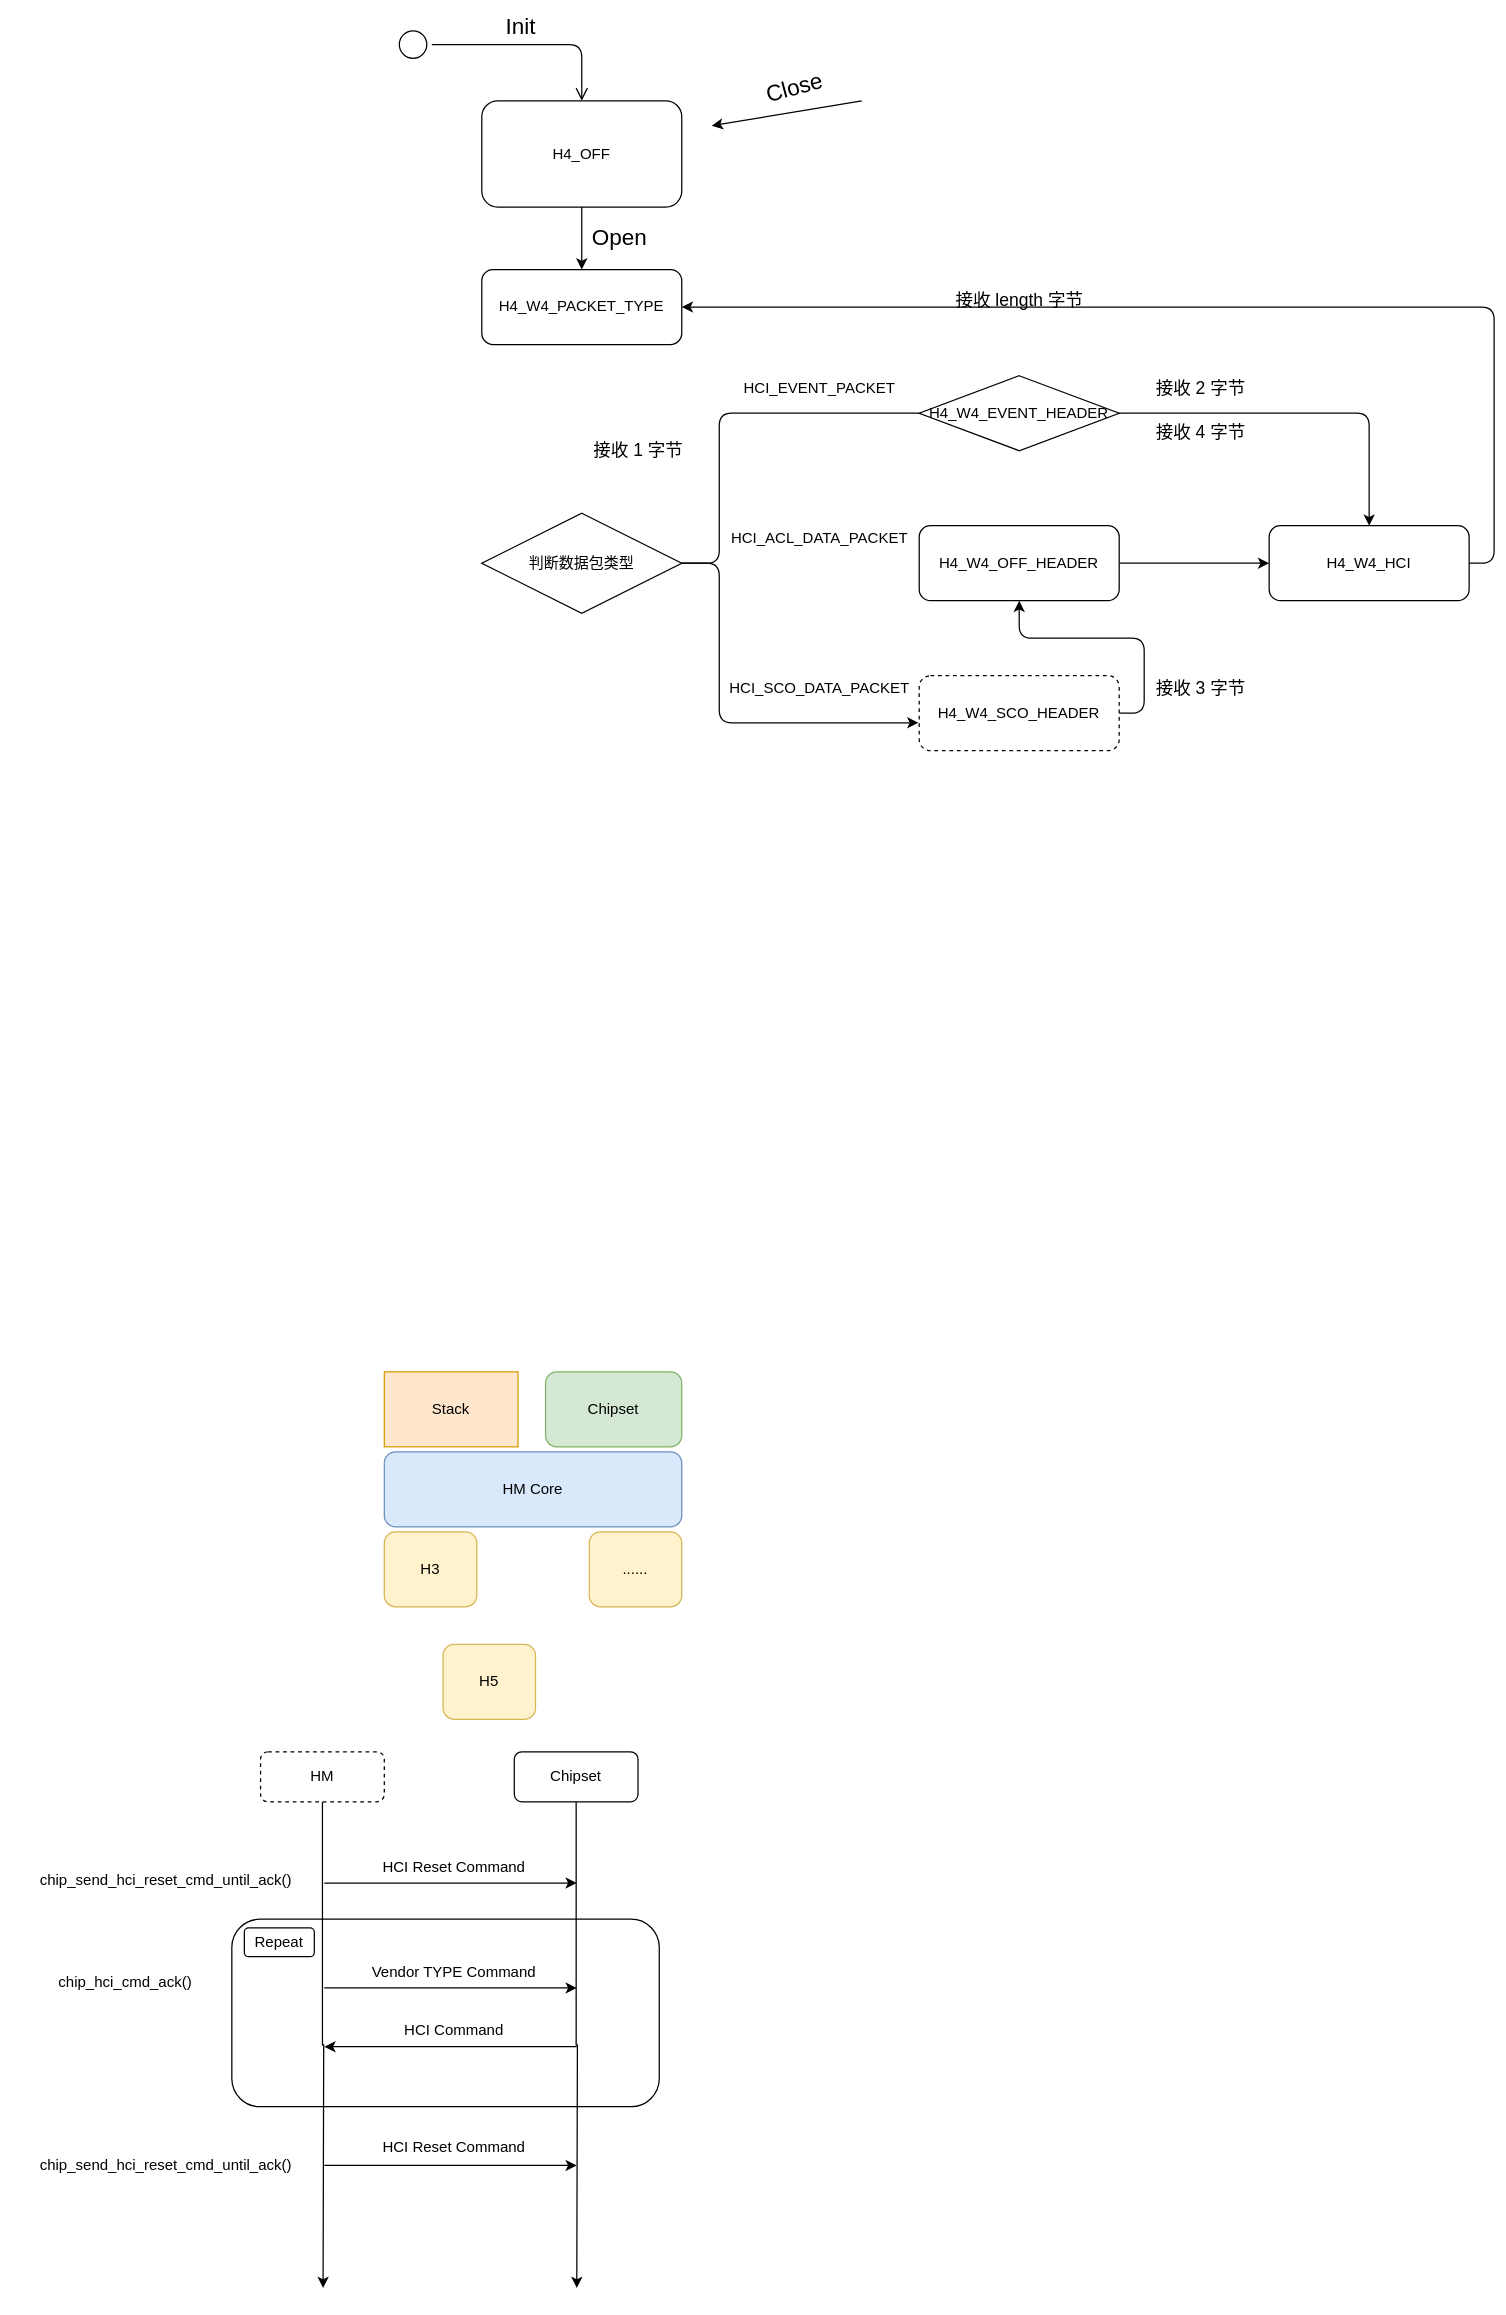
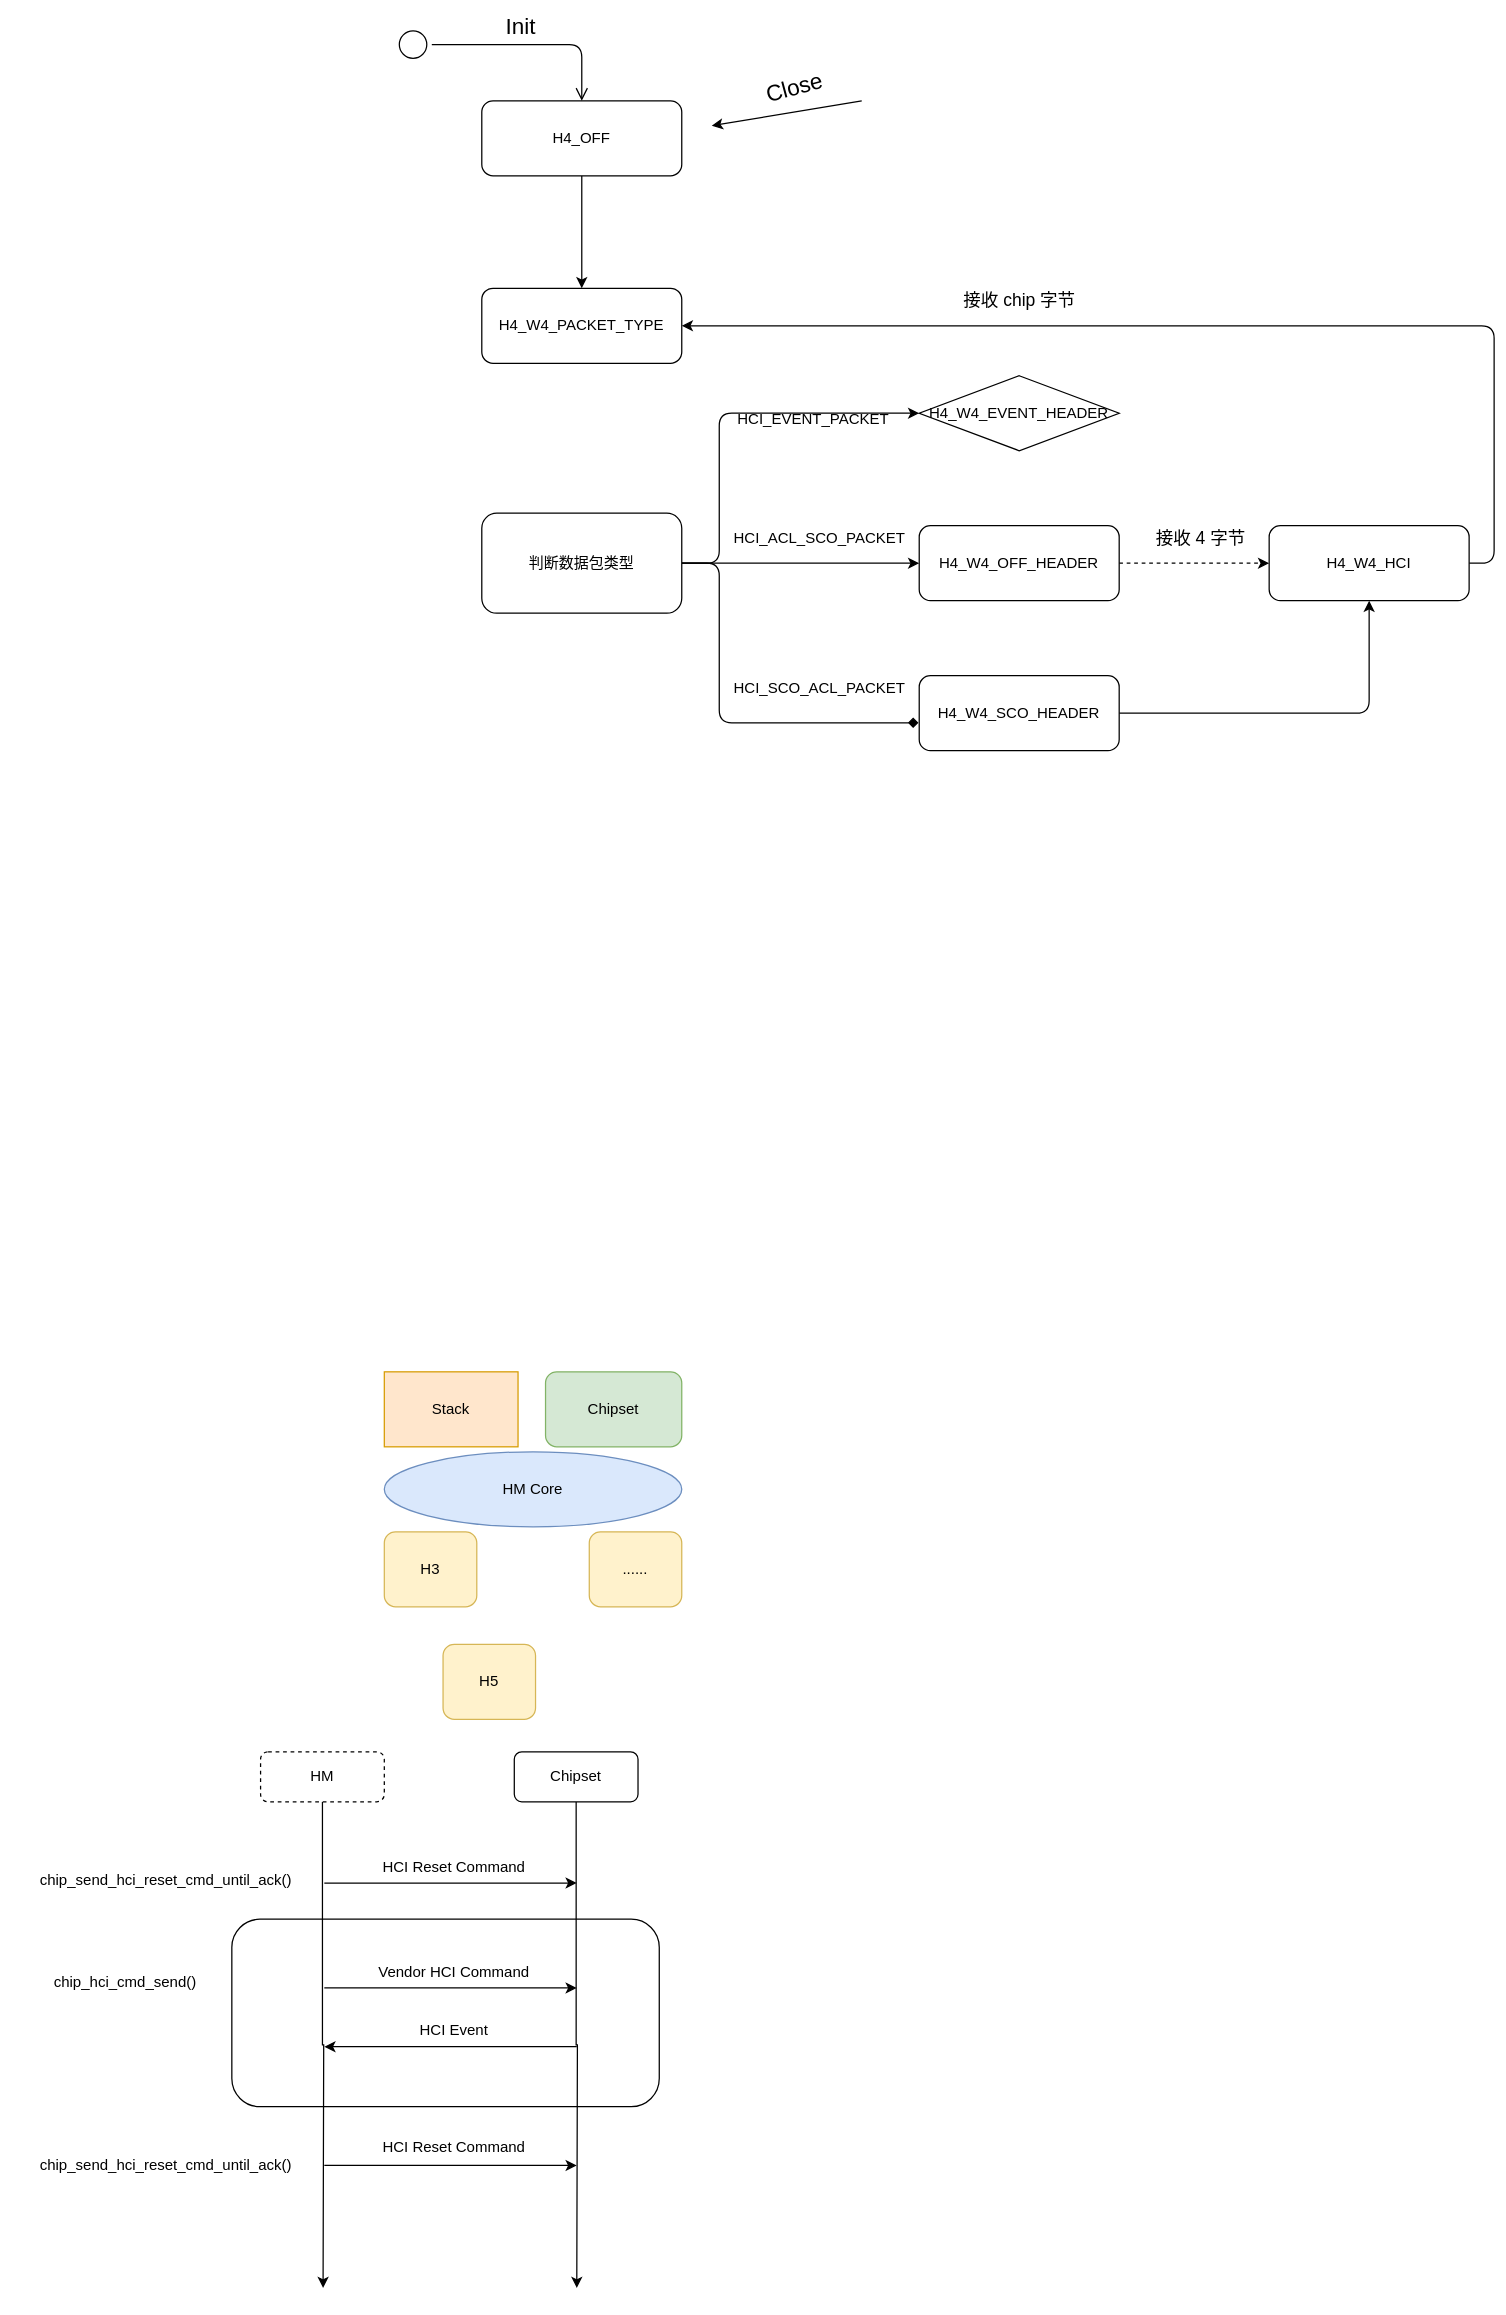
node "H4_OFF": size 200x106 -> 200x75
node "Open": removed
node "接收 length 字节": label "接收 length 字节" -> "接收 chip 字节"
node "H4_W4_PACKET_TYPE": moved (582, 307) -> (582, 326)
node "HCI_EVENT_PACKET": moved (819, 388) -> (813, 419)
node "接收 2 字节": removed
edge "H4_W4_EVENT_HEADER" -- "判断数据包类型": arrowhead none -> classic
edge "H4_W4_EVENT_HEADER" -> "H4_W4_HCI": removed
node "接收 4 字节": moved (1201, 432) -> (1201, 538)
node "接收 1 字节": removed
node "HCI_ACL_DATA_PACKET": label "HCI_ACL_DATA_PACKET" -> "HCI_ACL_SCO_PACKET"
node "判断数据包类型": shape diamond -> rounded rectangle
edge "判断数据包类型" -> "H4_W4_OFF_HEADER": added
edge "H4_W4_OFF_HEADER" -> "H4_W4_HCI": style solid -> dashed
edge "H4_W4_SCO_HEADER" -> "H4_W4_OFF_HEADER": now "H4_W4_SCO_HEADER" -> "H4_W4_HCI"
node "HCI_SCO_DATA_PACKET": label "HCI_SCO_DATA_PACKET" -> "HCI_SCO_ACL_PACKET"
node "接收 3 字节": removed
node "H4_W4_SCO_HEADER": style dashed -> solid
edge "判断数据包类型" -> "H4_W4_SCO_HEADER": arrowhead classic -> diamond
node "HM Core": shape rounded rectangle -> ellipse
node "Repeat": removed
node "Vendor TYPE Command": label "Vendor TYPE Command" -> "Vendor HCI Command"
node "chip_hci_cmd_ack()": label "chip_hci_cmd_ack()" -> "chip_hci_cmd_send()"
node "HCI Command": label "HCI Command" -> "HCI Event"
